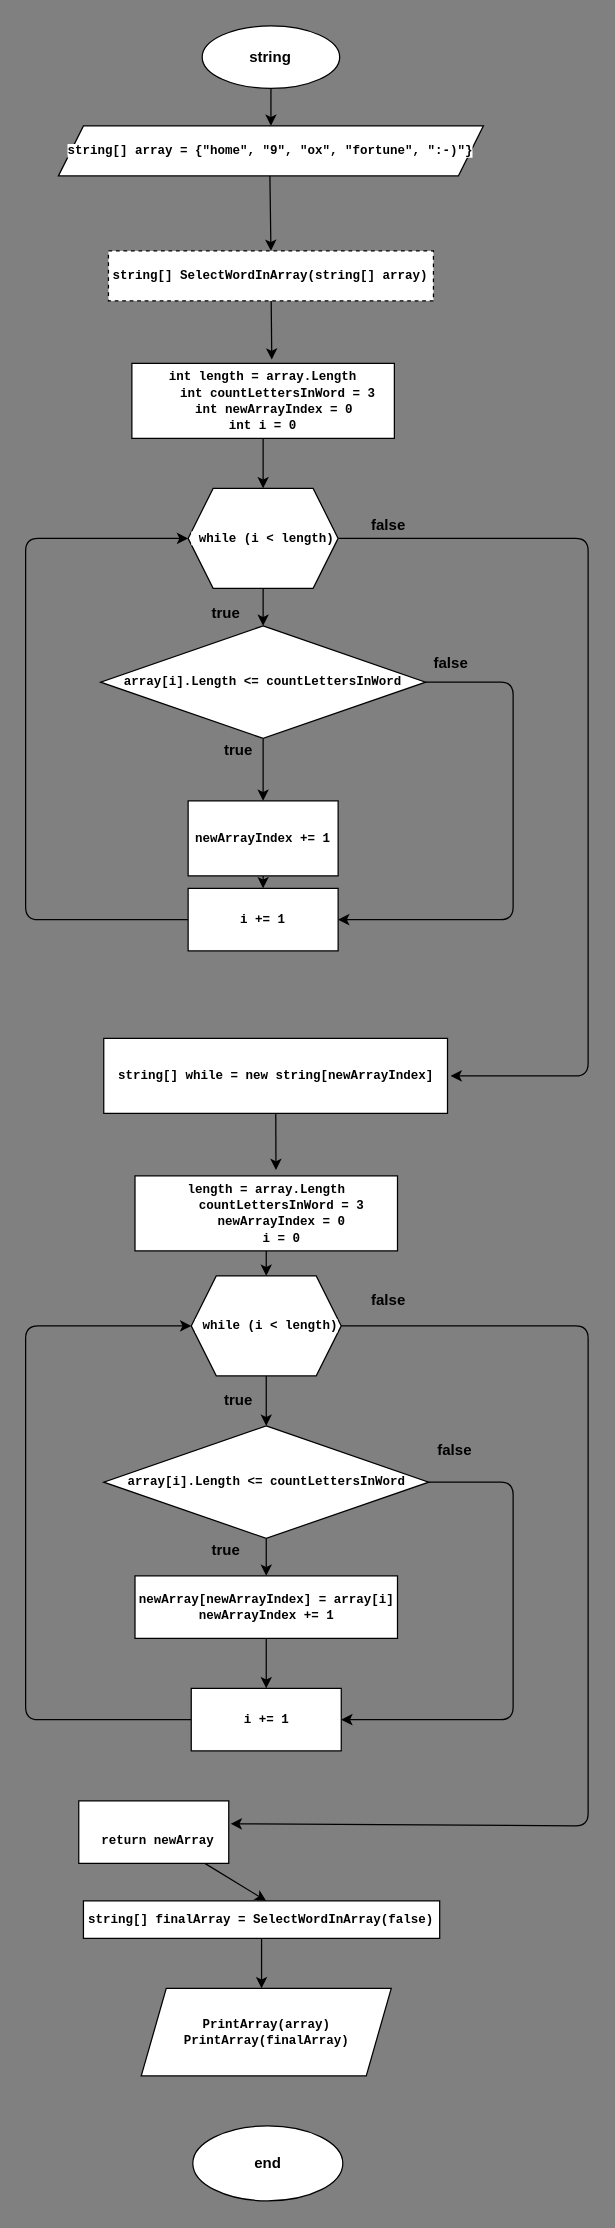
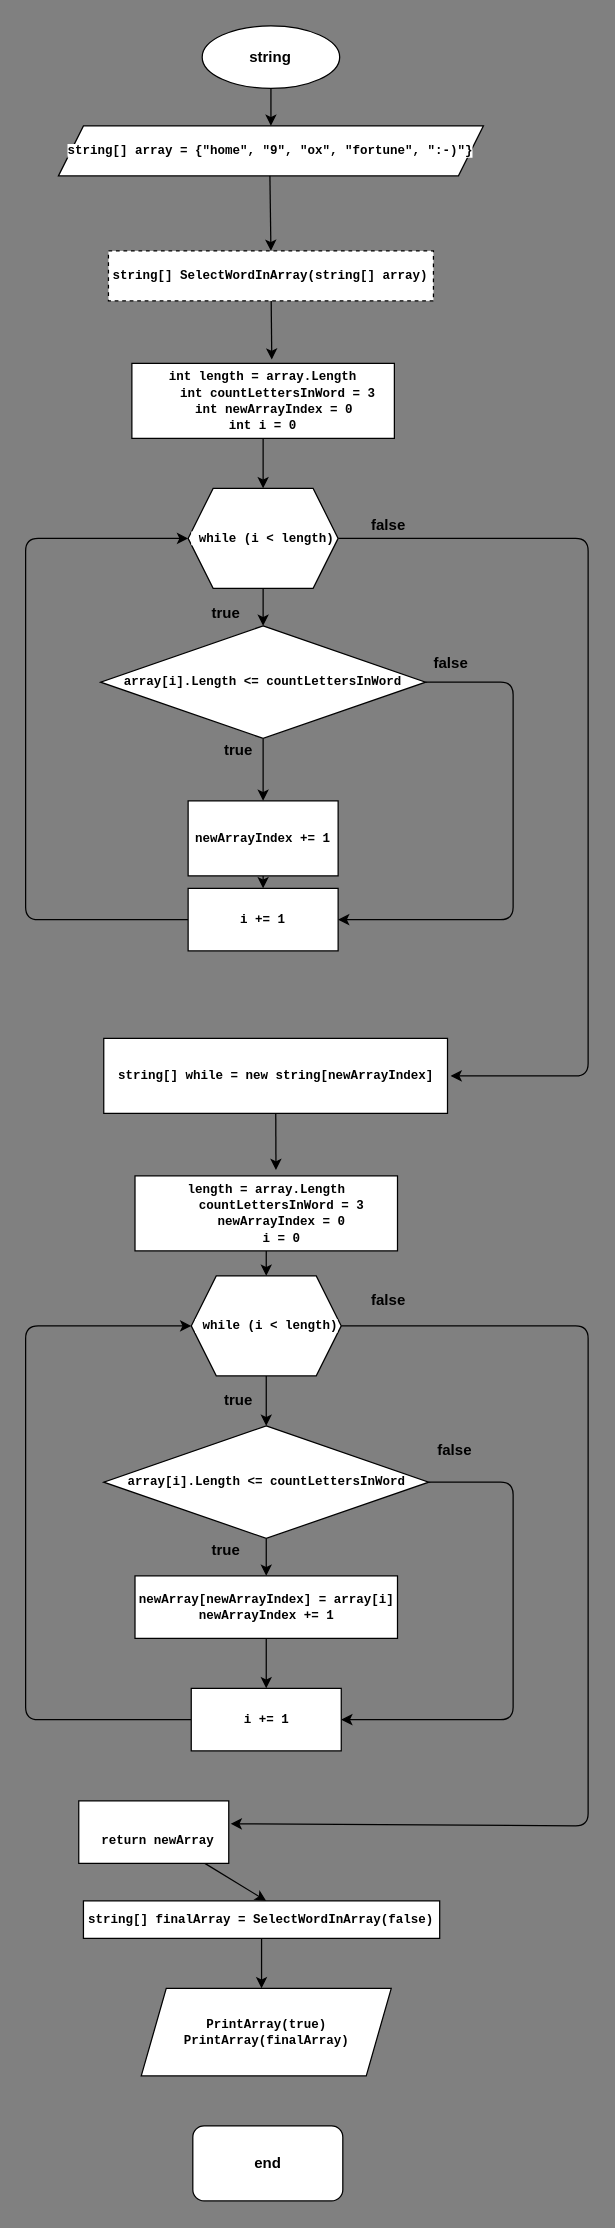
node "PrintArray(array) PrintArray(finalArray)": label "PrintArray(array) PrintArray(finalArray)" -> "PrintArray(true) PrintArray(finalArray)"
node "end": shape ellipse -> rounded rectangle
